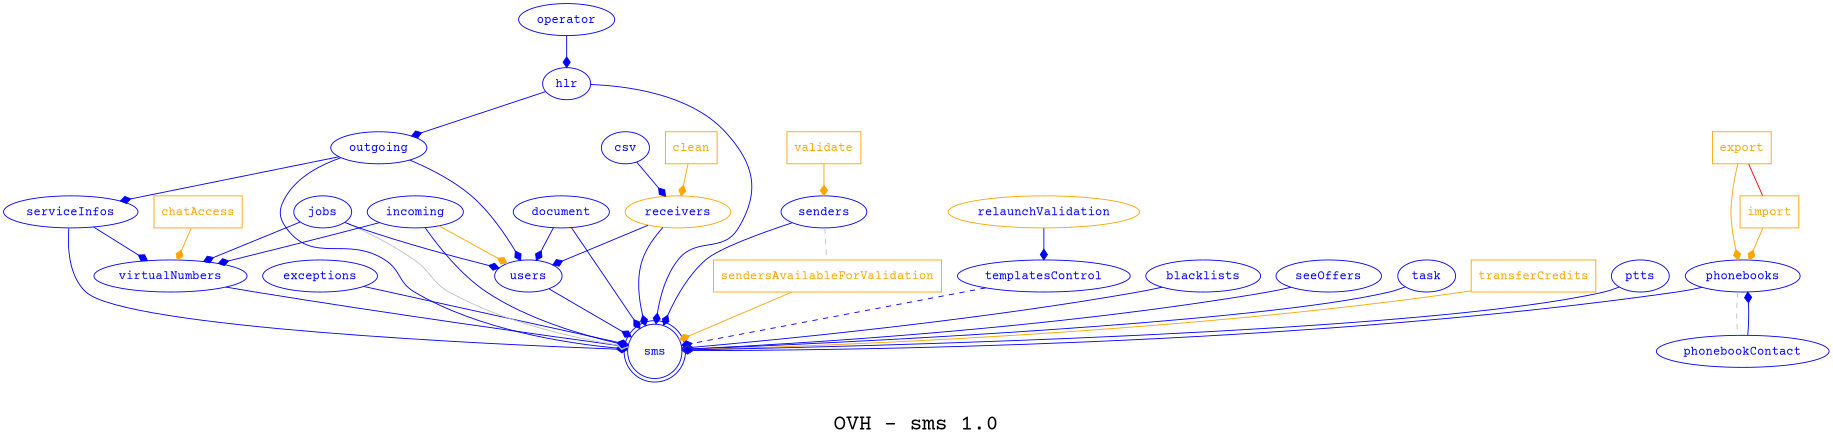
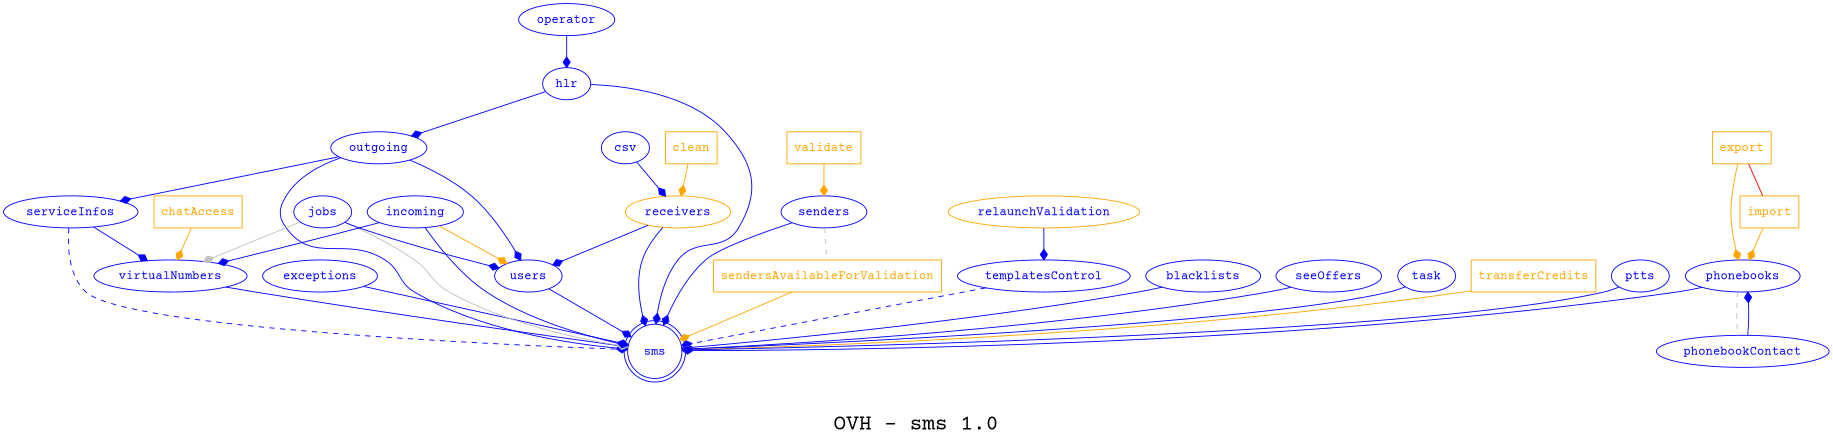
node "document": removed
edge "jobs" -> "virtualNumbers": color blue -> grey
edge "serviceInfos" -> "sms": style solid -> dashed
